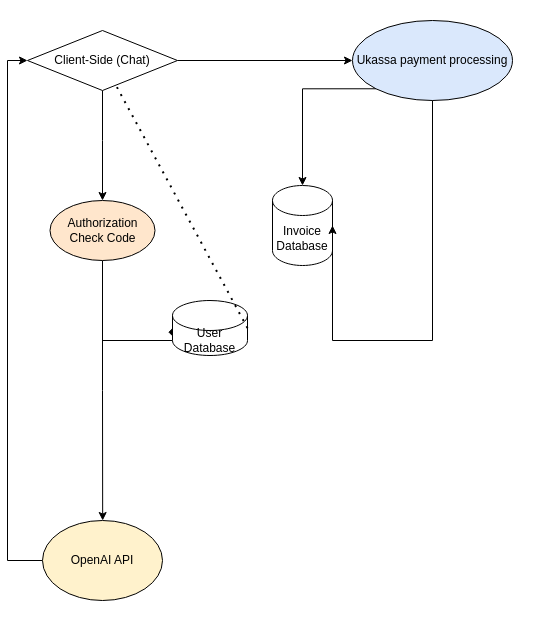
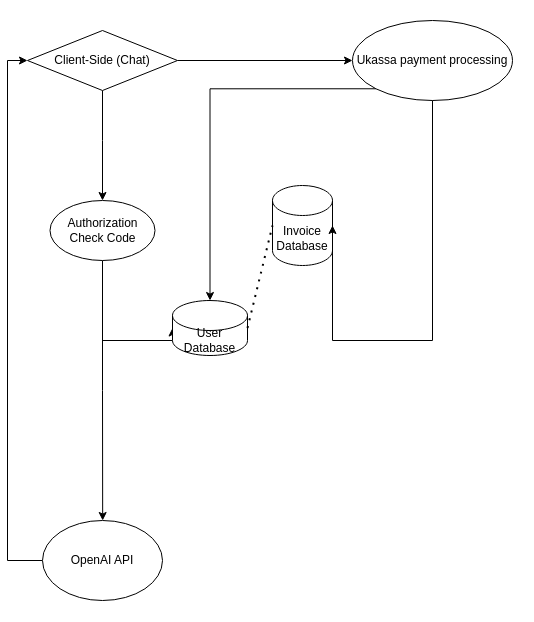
node "Ukassa payment processing": fillcolor #dae8fc -> #ffffff
edge "Ukassa payment processing" -> "Invoice Database": now "Ukassa payment processing" -> "User Database"
edge "Client-Side (Chat)" -- "User Database": now "Invoice Database" -- "User Database"
node "Authorization Check Code": fillcolor #ffe6cc -> #ffffff
edge "Authorization Check Code" -> "User Database": arrowhead diamond -> classic
node "OpenAI API": fillcolor #fff2cc -> #ffffff
